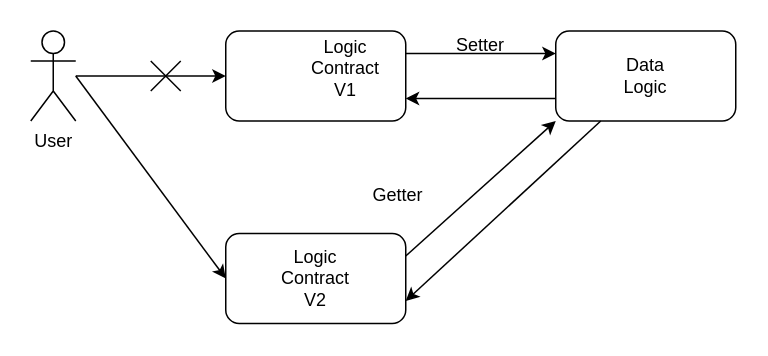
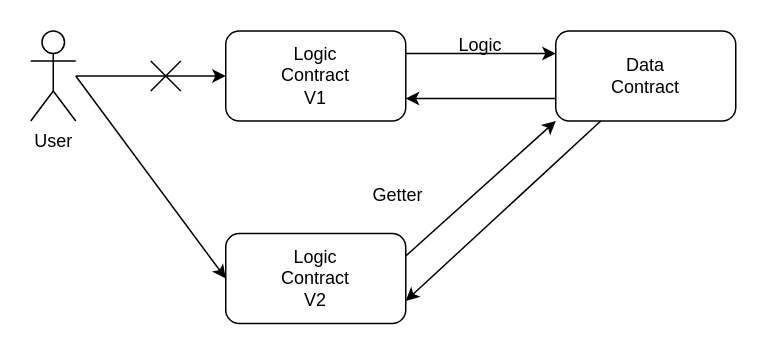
node "Setter": label "Setter" -> "Logic"
node "Logic Contract V1": moved (346, 68) -> (316, 76)
node "Data Logic": label "Data Logic" -> "Data Contract"
